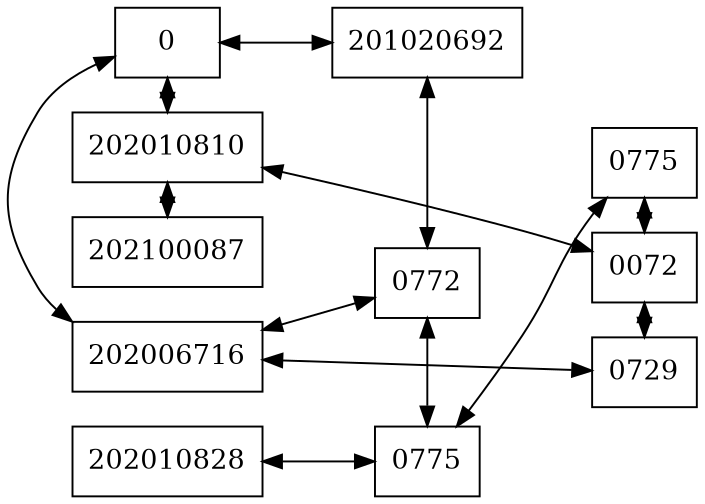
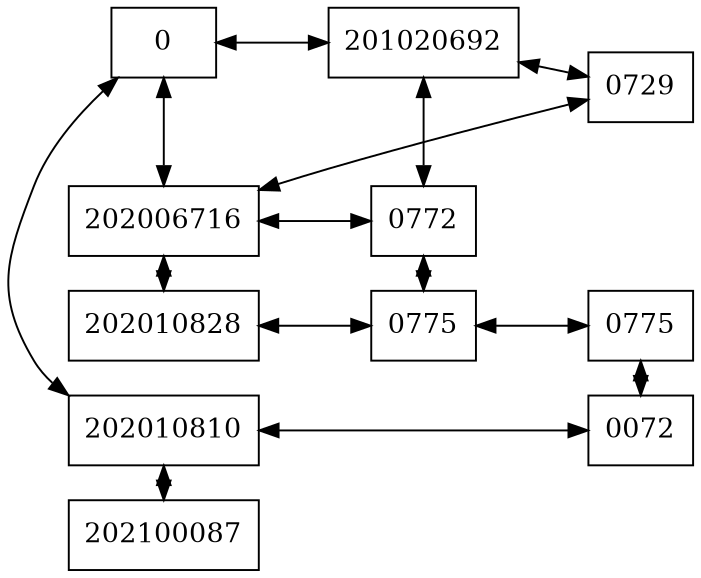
edge "202006716" -- "202010828": added
edge "0072" -- "0729": now "201020692" -- "0729"
